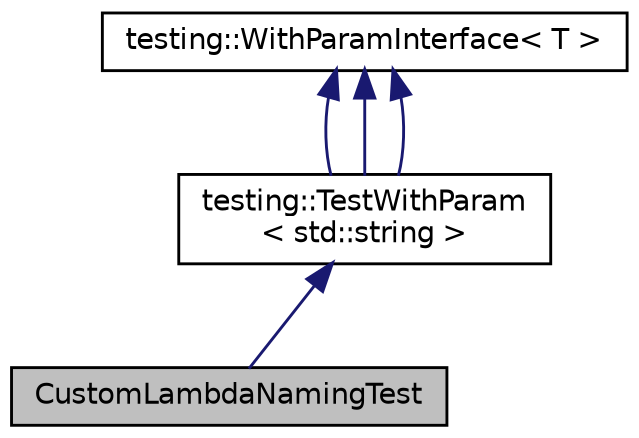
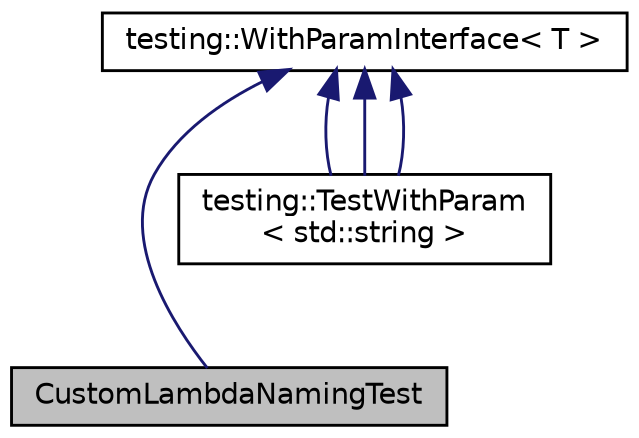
edge "CustomLambdaNamingTest" -> "testing::TestWithParam < std::string >": now "CustomLambdaNamingTest" -> "testing::WithParamInterface< T >"
